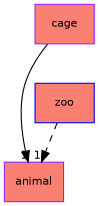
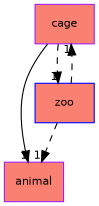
edge "cage" -> "zoo": added
edge "zoo" -> "cage": added
